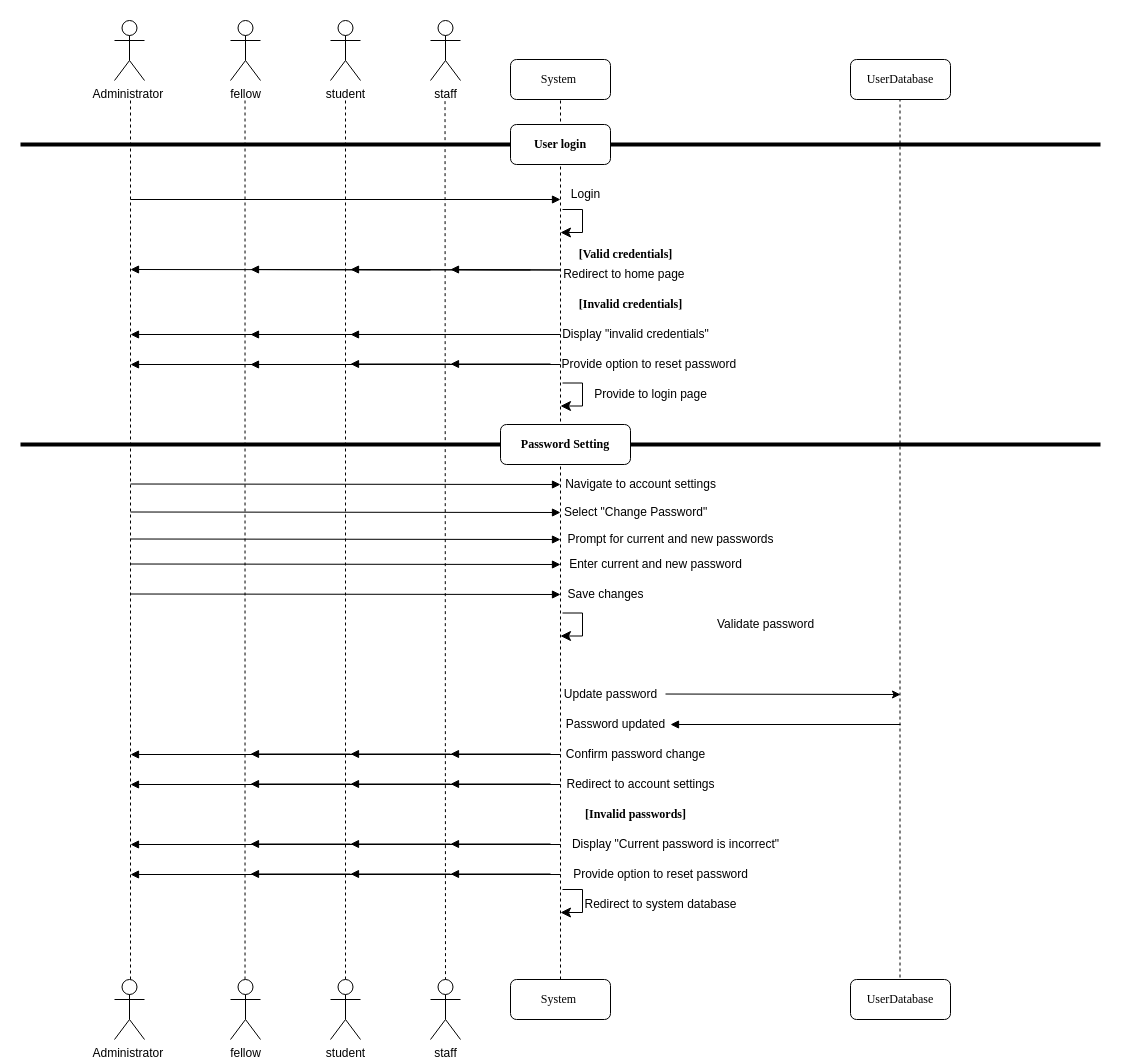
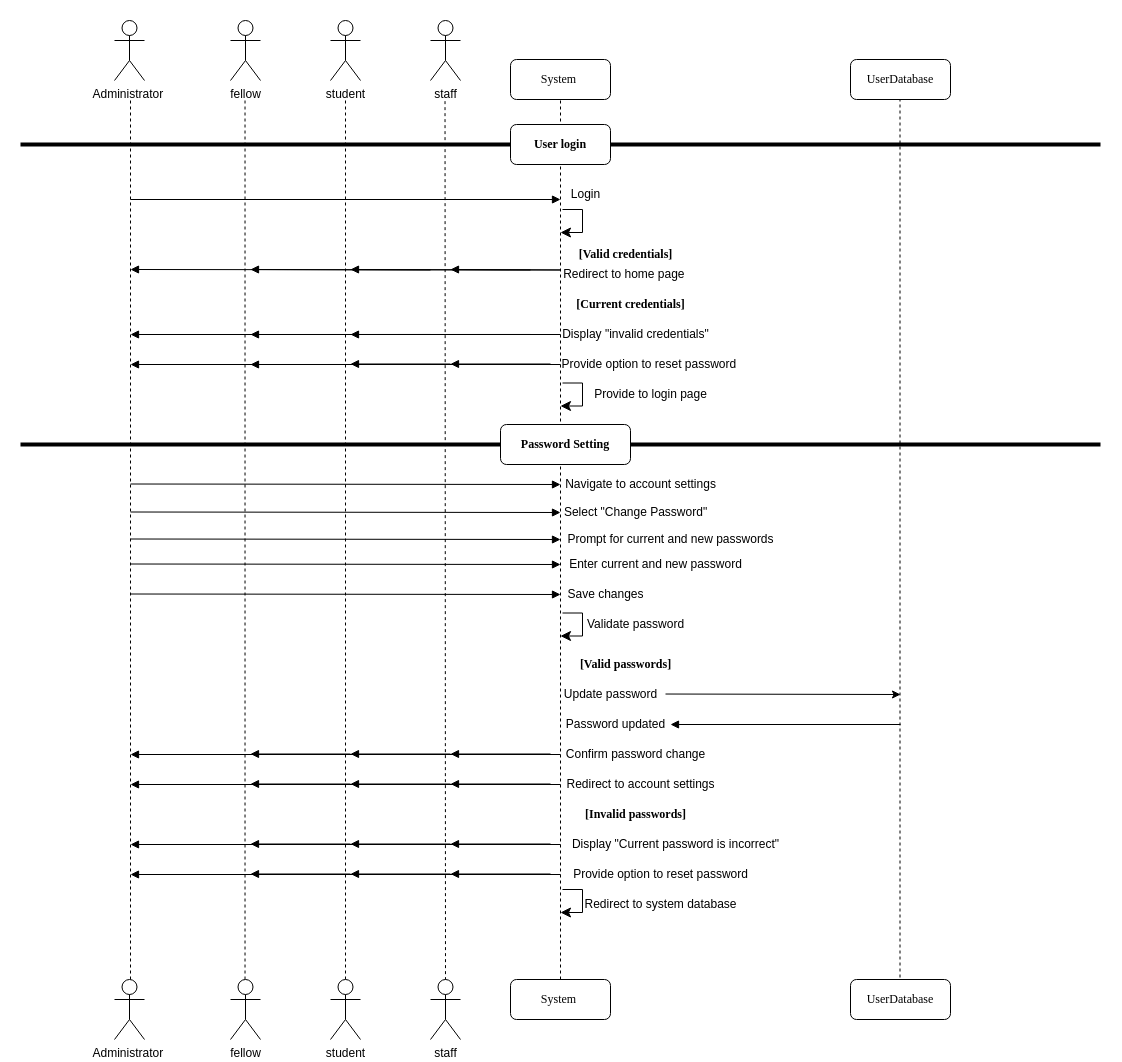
node "[Invalid credentials]": label "[Invalid credentials]" -> "[Current credentials]"
node "Validate password": moved (766, 625) -> (636, 625)
node "[Valid passwords]": added
